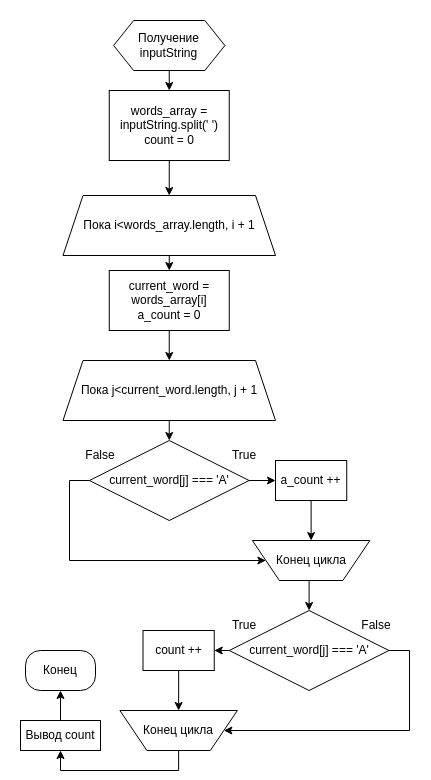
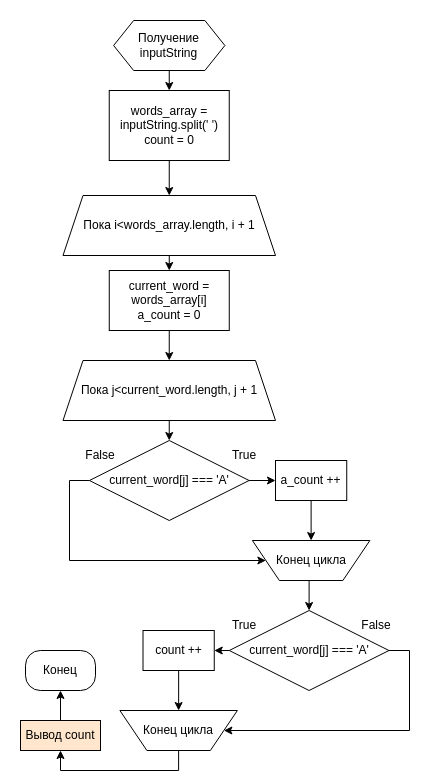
node "Вывод count": fillcolor #ffffff -> #ffe6cc
